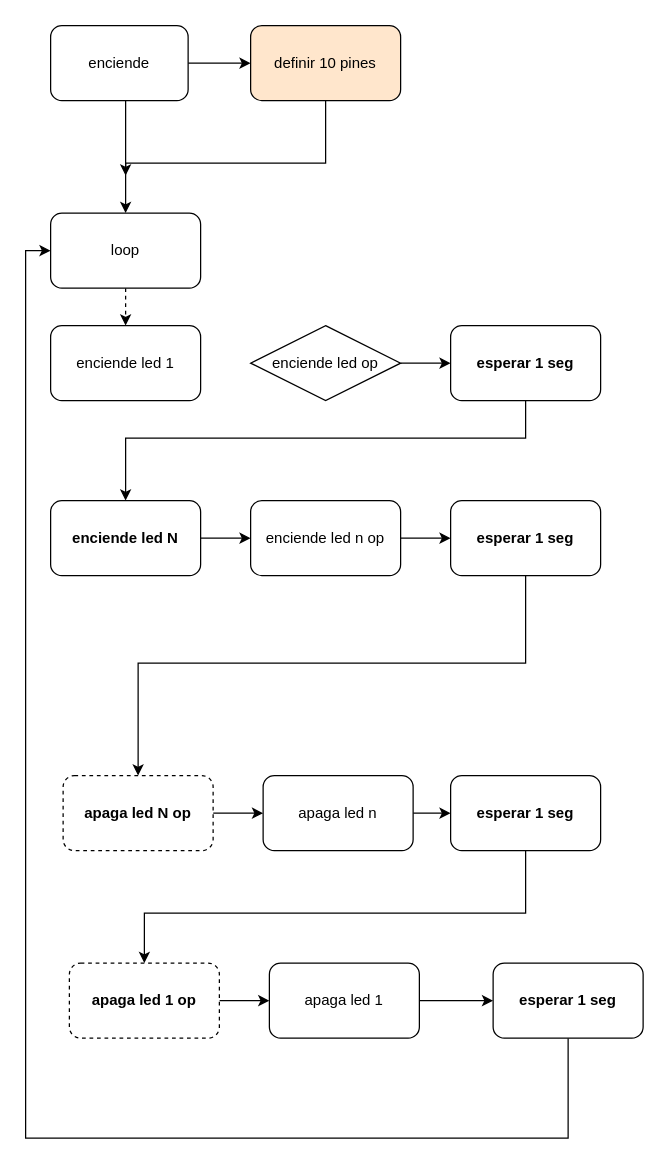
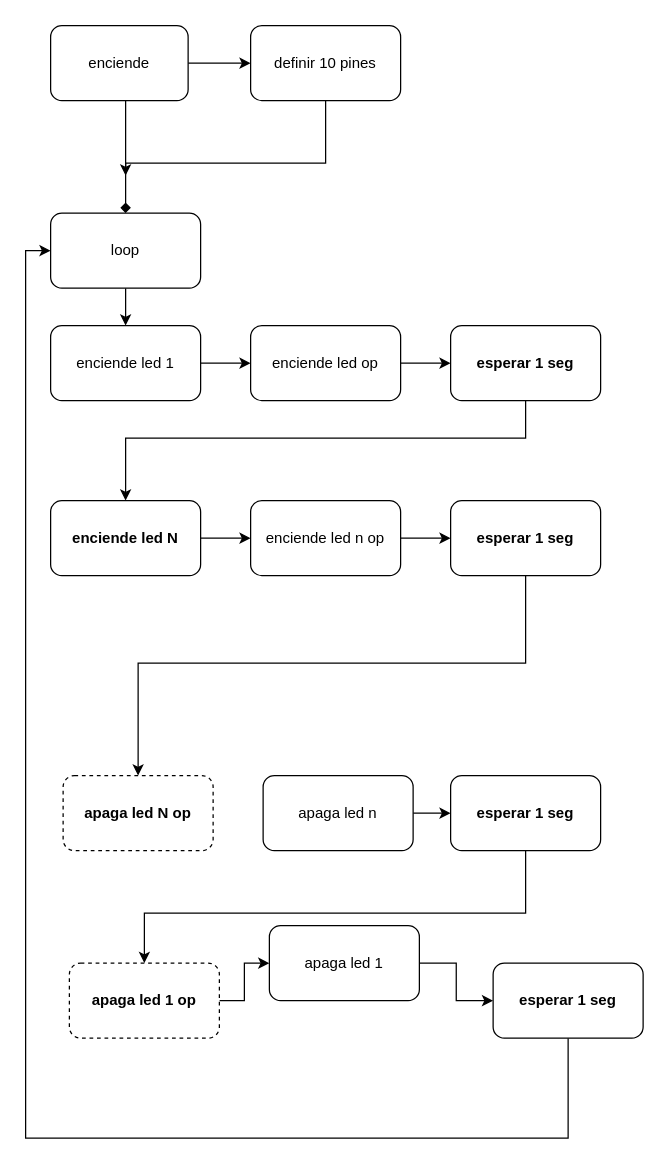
node "definir 10 pines": fillcolor #ffe6cc -> #ffffff
edge "enciende" -> "loop": arrowhead classic -> diamond
edge "loop" -> "enciende led 1": style dashed -> solid
edge "enciende led 1" -> "enciende led op": added
node "enciende led op": shape diamond -> rounded rectangle
edge "apaga led N op" -> "apaga led n": removed
node "apaga led 1": moved (344, 1001) -> (344, 963)
